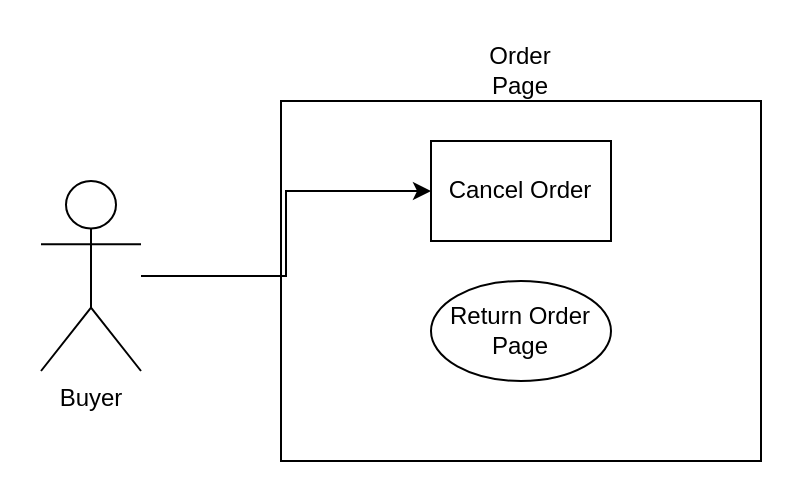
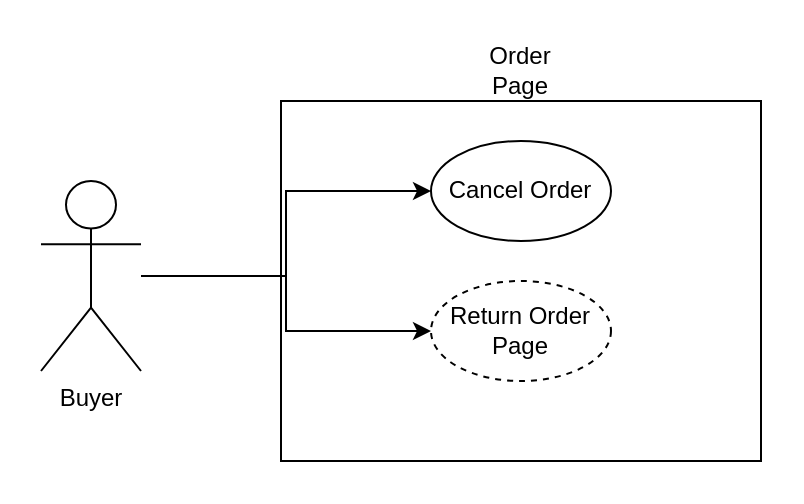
node "Cancel Order": shape rectangle -> ellipse
edge "Buyer" -> "Return Order Page": added
node "Return Order Page": style solid -> dashed
